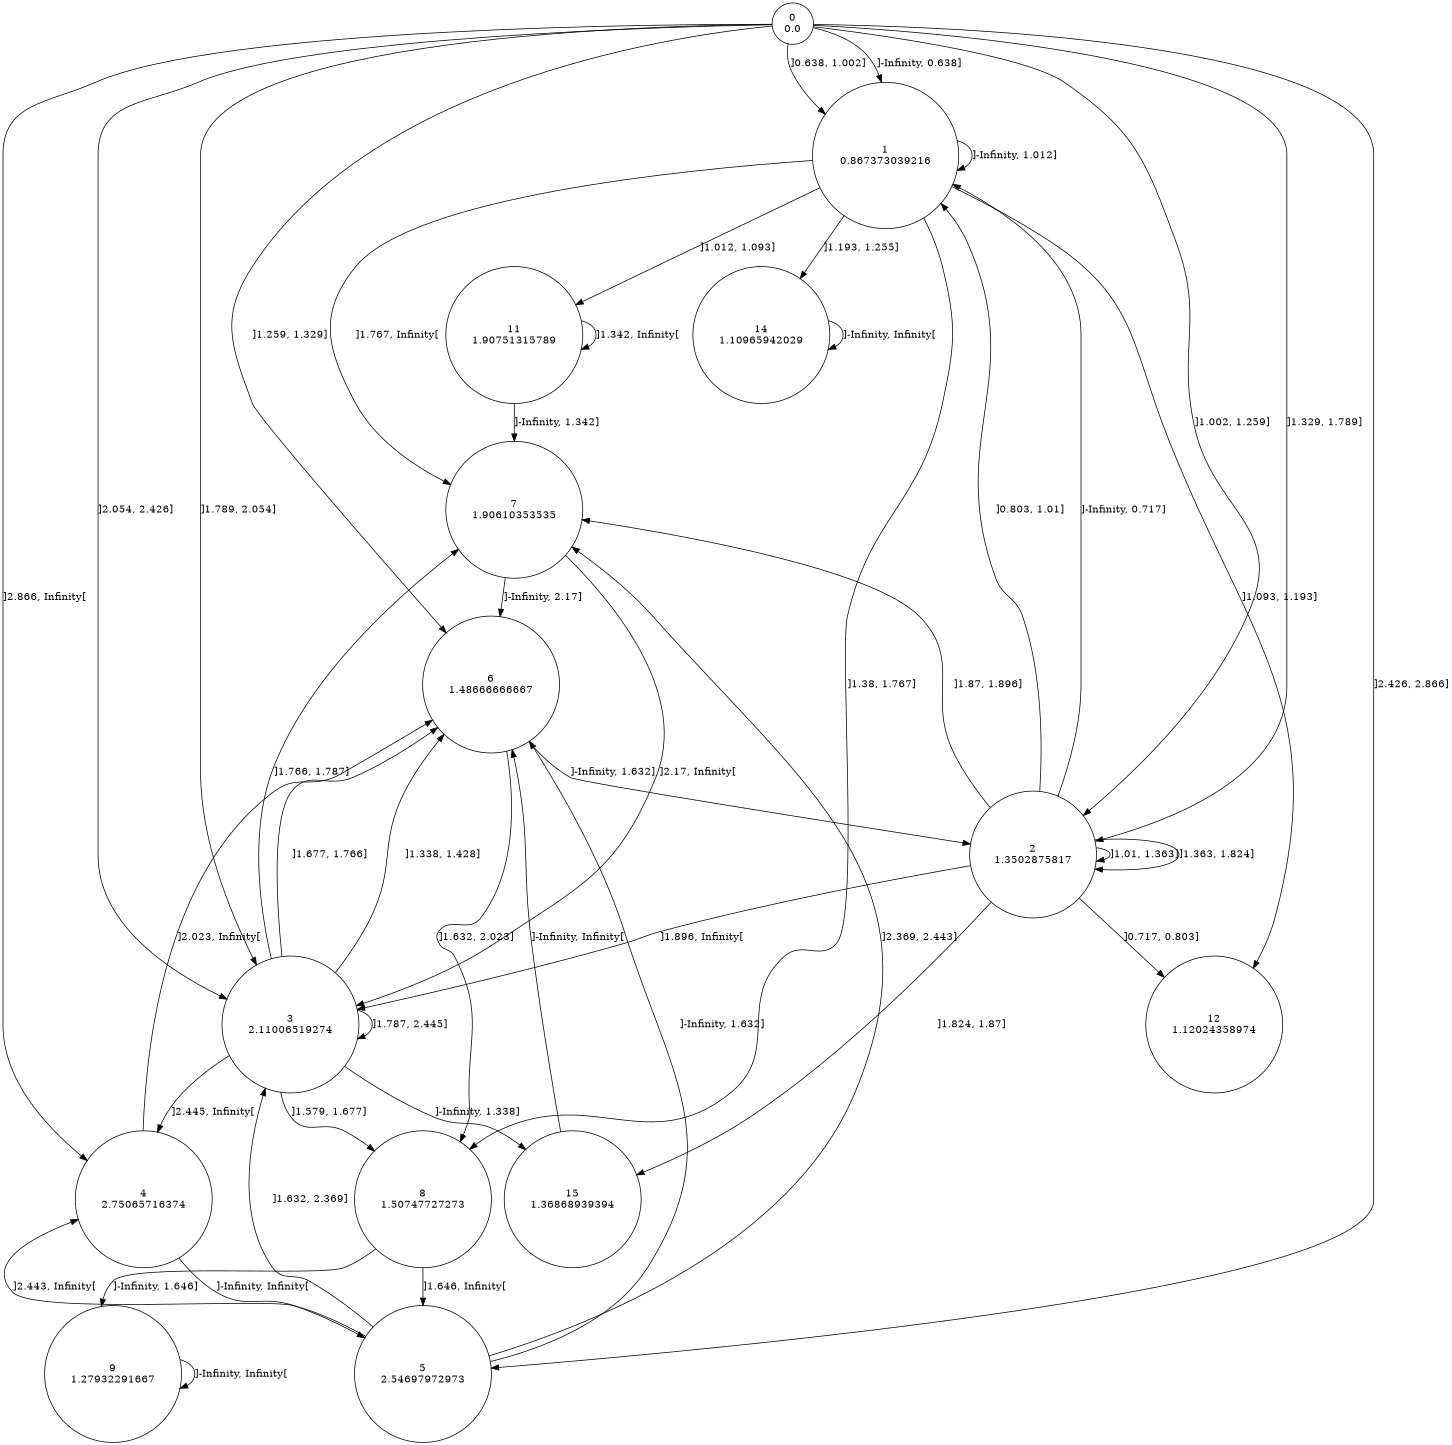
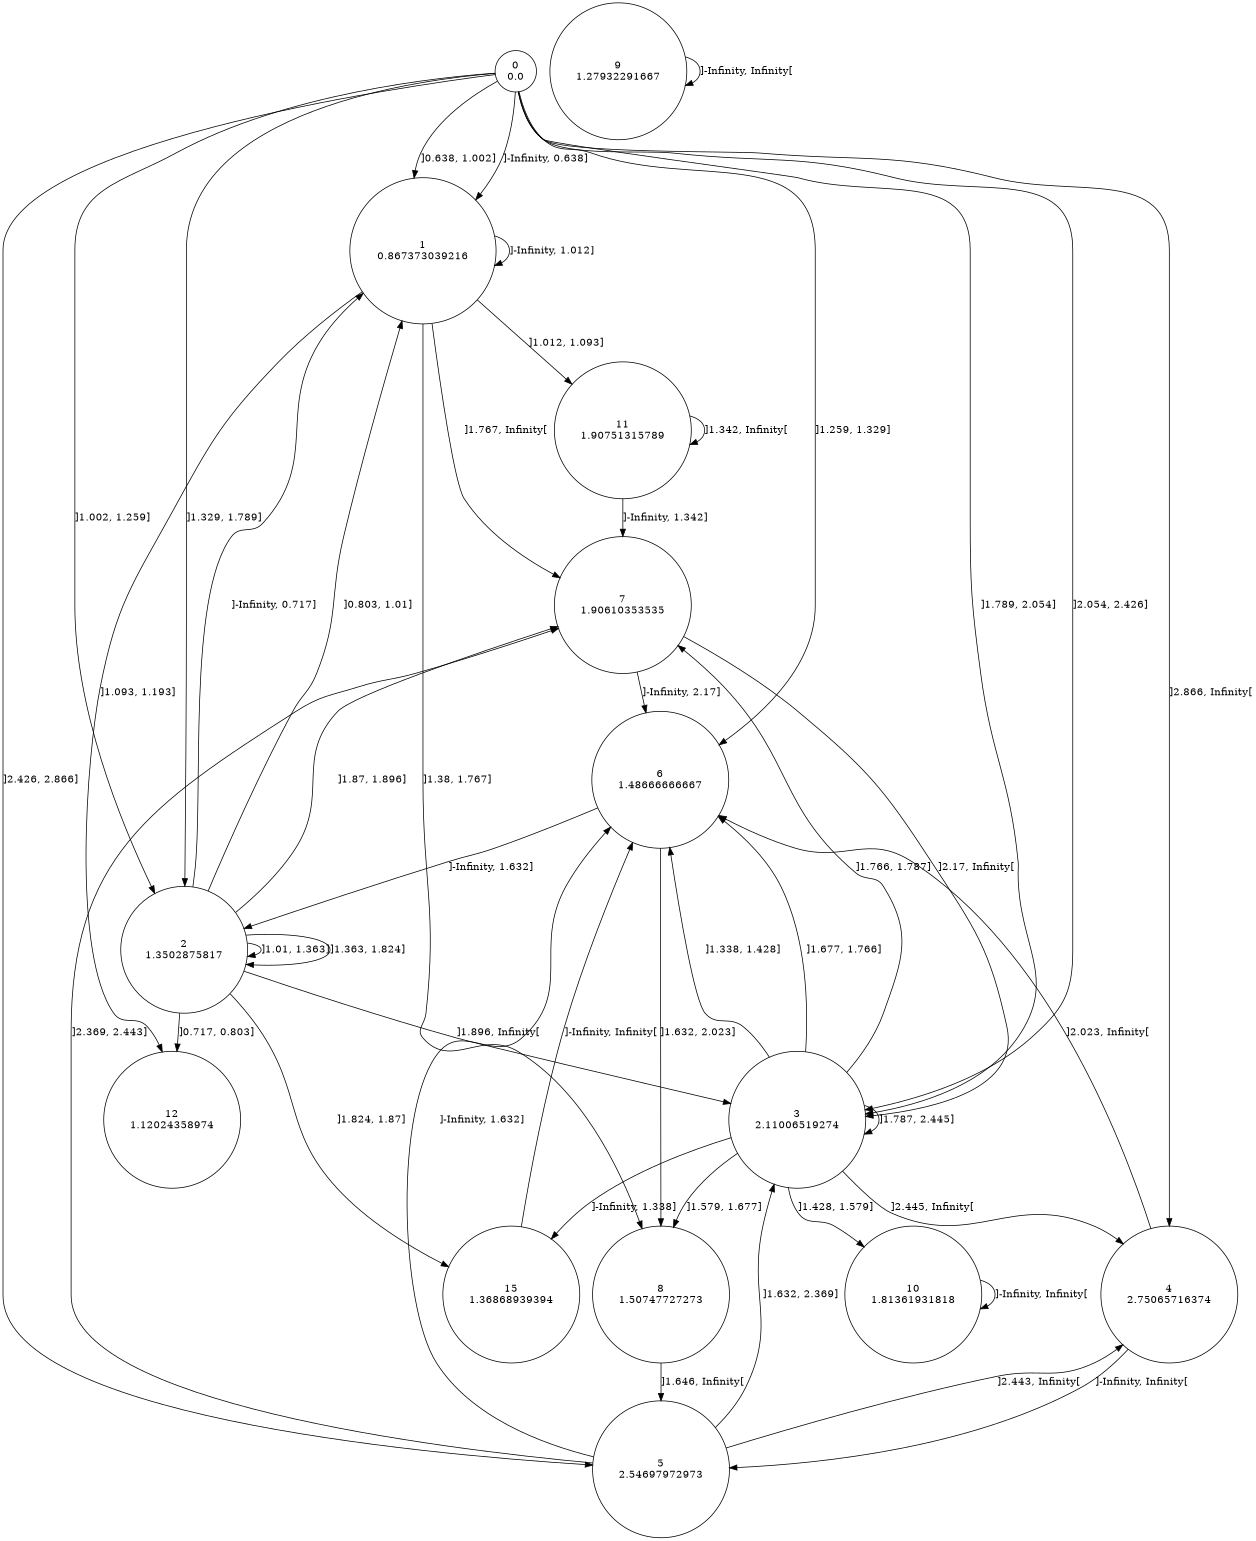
node "14 1.10965942029": removed
edge "8 1.50747727273" -> "9 1.27932291667": removed, label "]-Infinity, 1.646]"
node "10 1.81361931818": added
